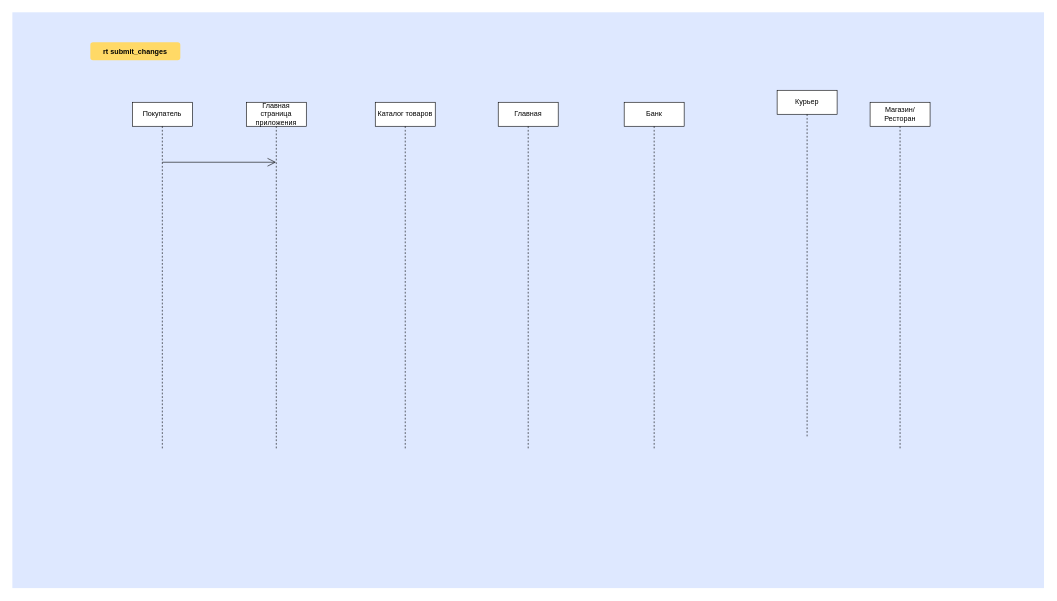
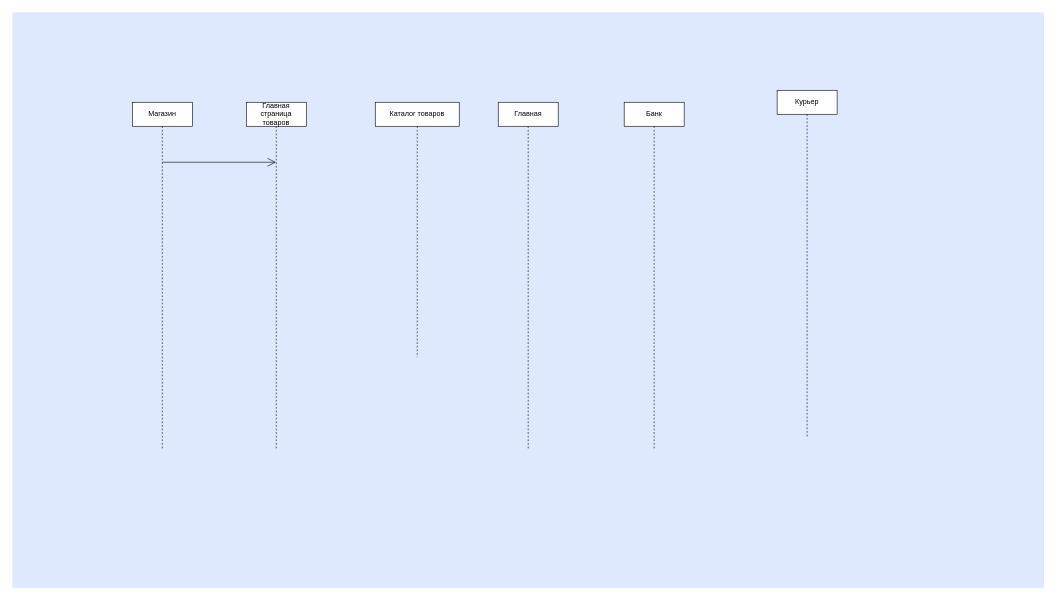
node "rt submit_changes": removed
node "Покупатель": label "Покупатель" -> "Магазин"
node "Главная страница приложения": label "Главная страница приложения" -> "Главная страница товаров"
node "Каталог товаров": size 60x348 -> 84x255
node "Магазин/Ресторан": removed
